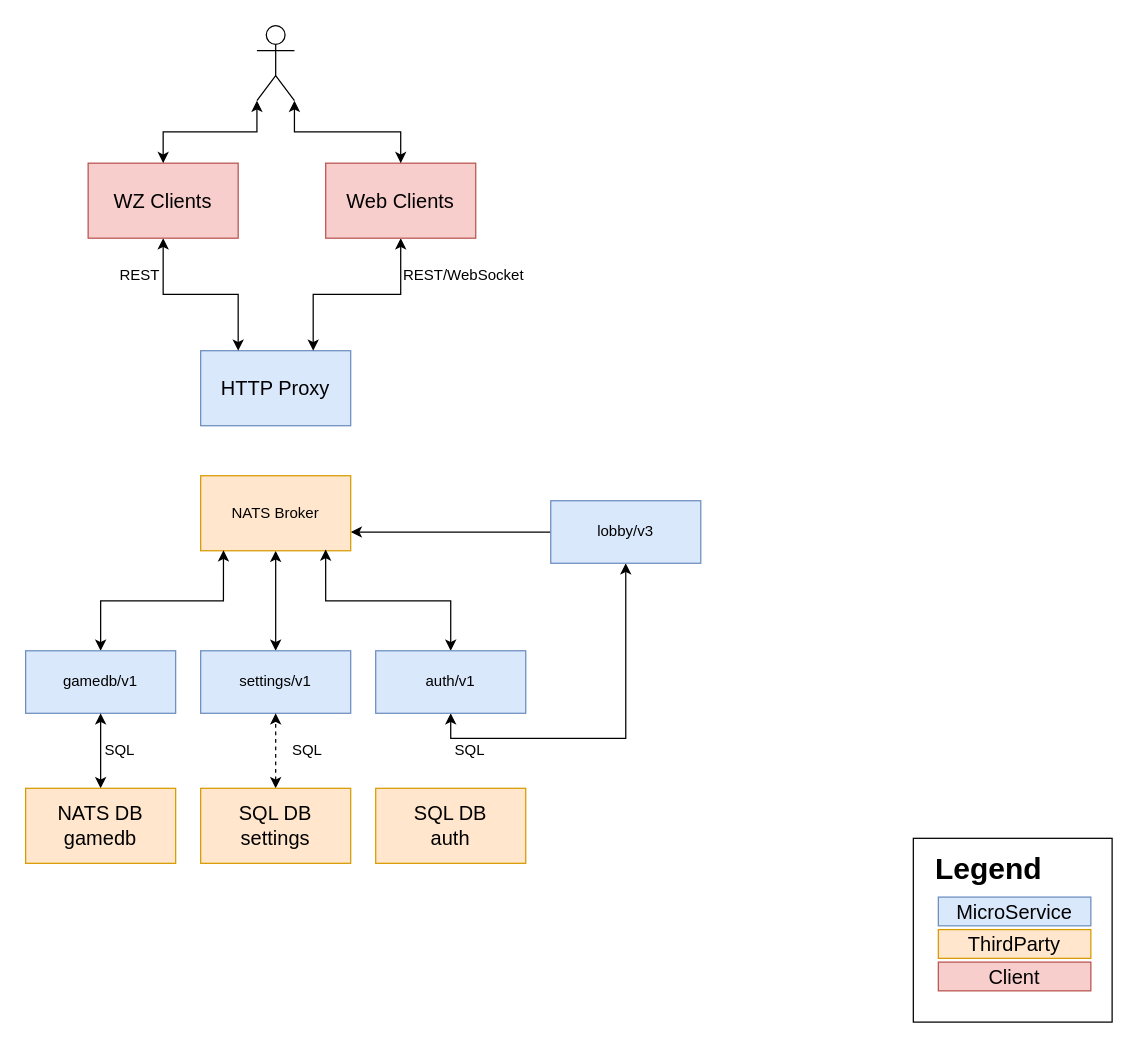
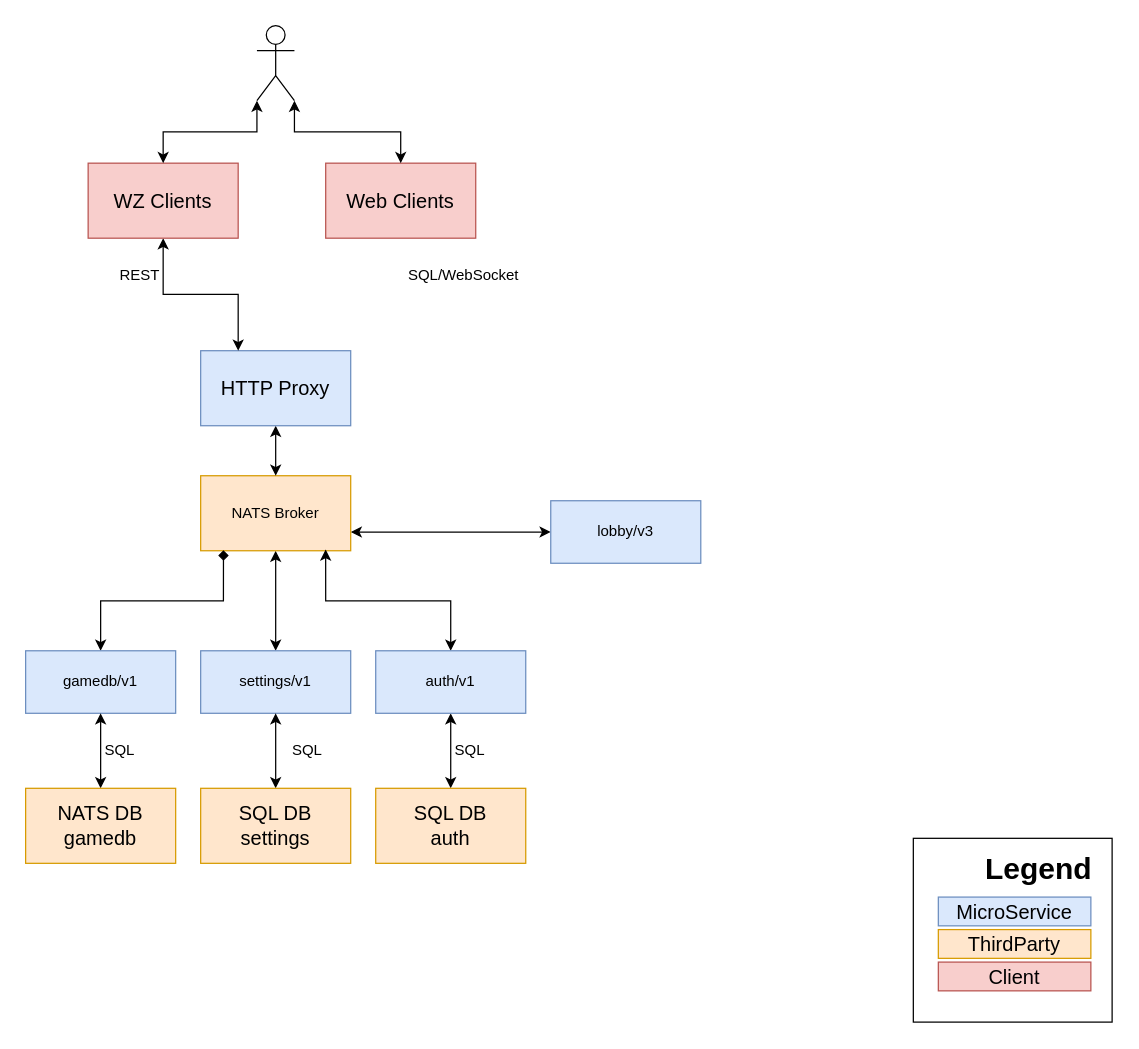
node "REST/WebSocket": label "REST/WebSocket" -> "SQL/WebSocket"
edge "Web Clients" -- "HTTP Proxy": removed
edge "HTTP Proxy" -- "NATS Broker": added
edge "lobby/v3" -> "NATS Broker": arrowhead none -> classic
edge "NATS Broker" -- "gamedb/v1": arrowhead classic -> diamond
edge "lobby/v3" -- "auth/v1": now "SQL DB auth" -- "auth/v1"
edge "settings/v1" -- "SQL DB settings": style dashed -> solid
node "Legend": moved (988, 869) -> (1038, 869)
